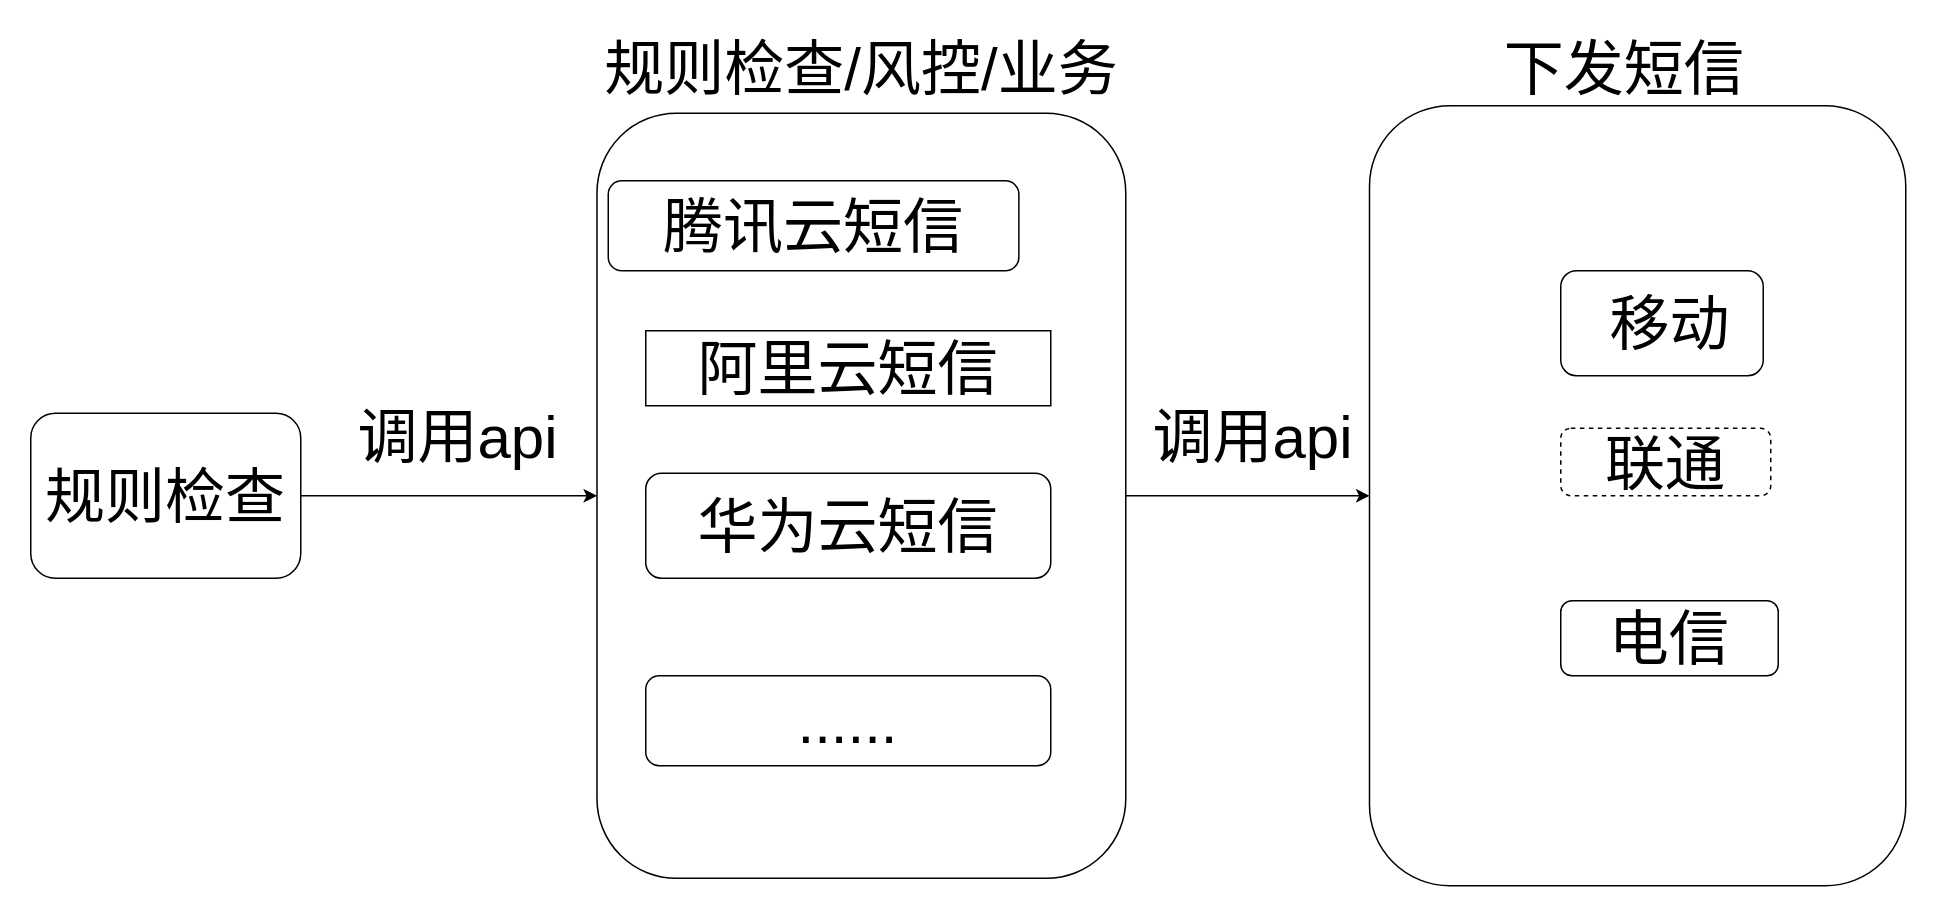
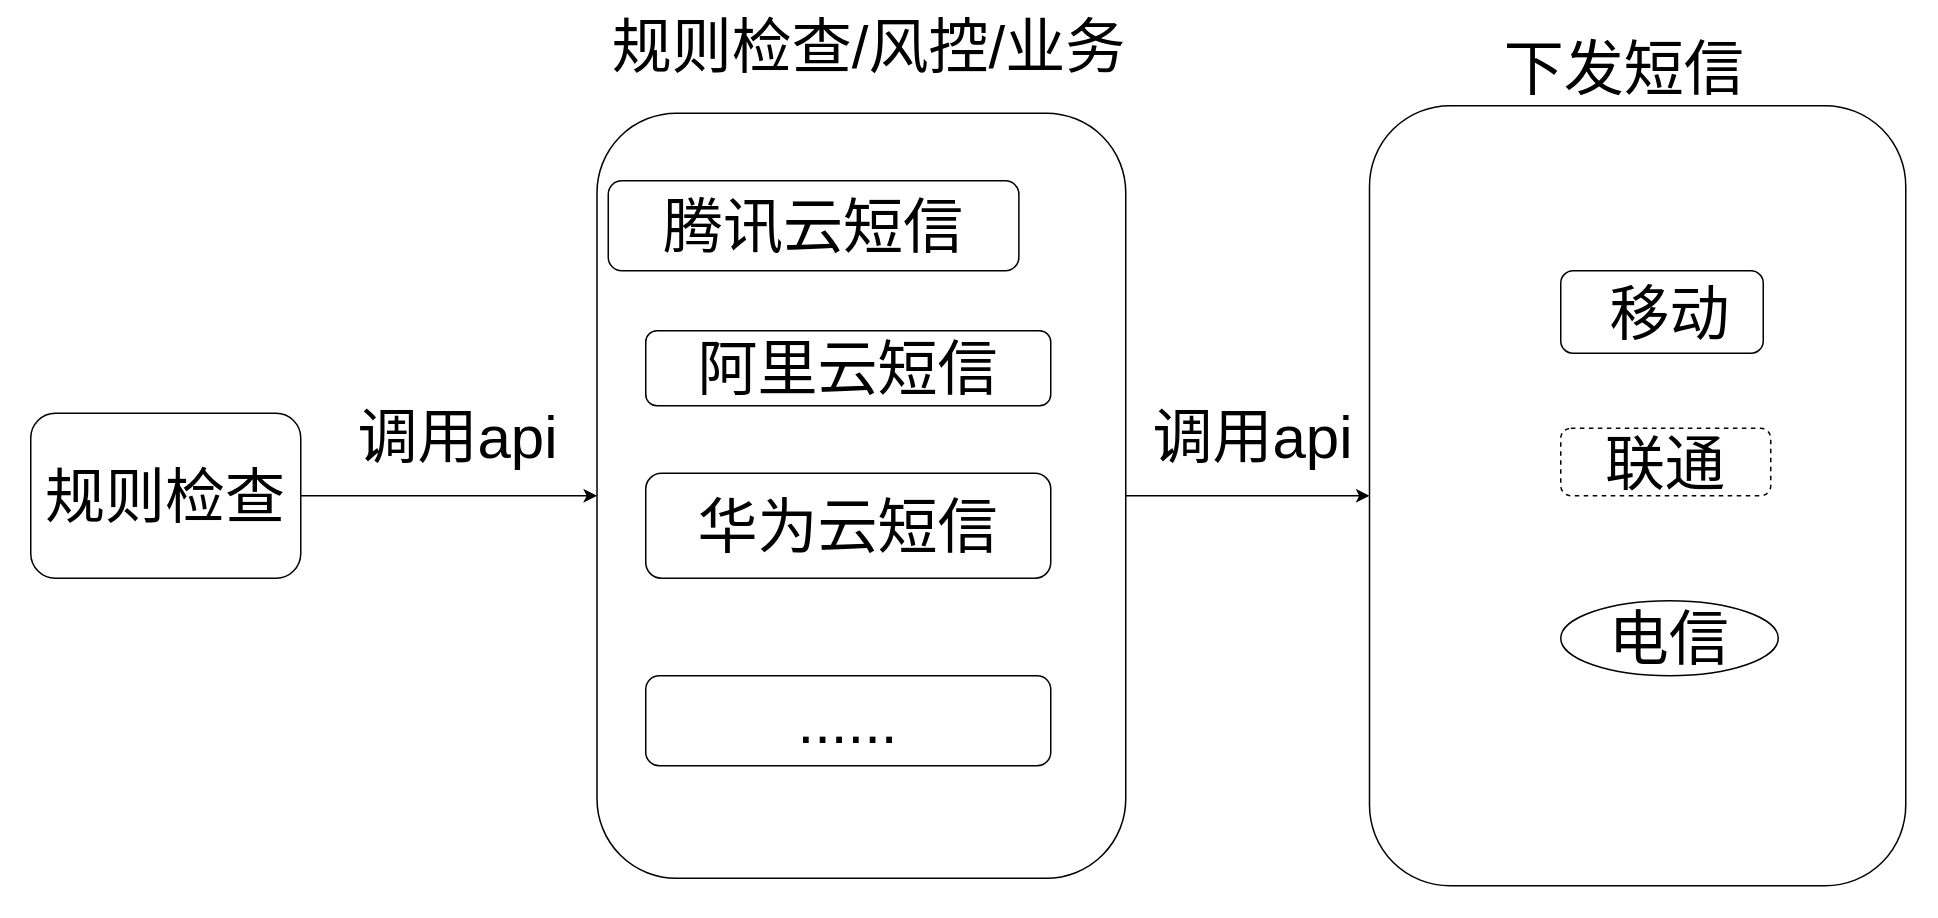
node "规则检查/风控/业务": moved (861, 68) -> (869, 46)
node "移动": size 203x105 -> 203x83
node "阿里云短信": shape rectangle -> rounded rectangle
node "电信": shape rounded rectangle -> ellipse
